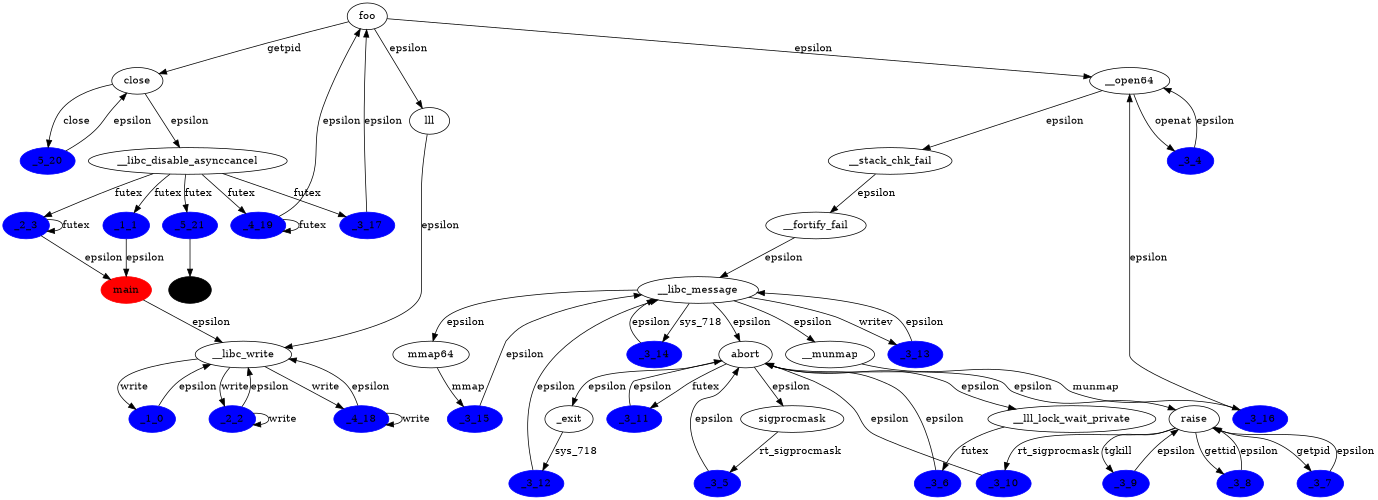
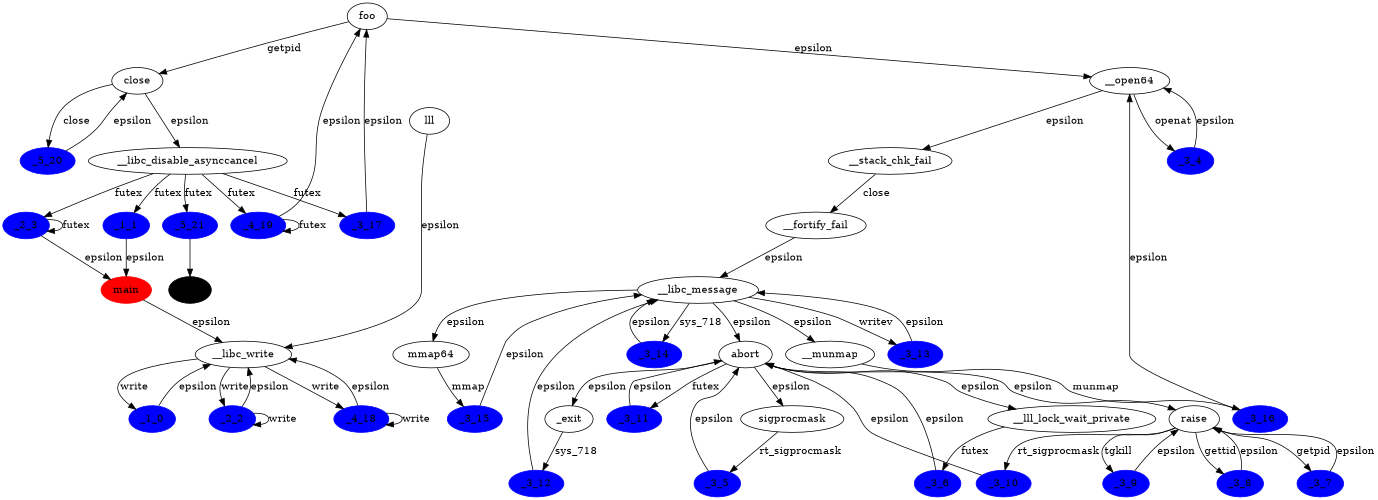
edge "foo" -> "lll": removed, label "epsilon"
edge "__stack_chk_fail" -> "__fortify_fail": label "epsilon" -> "close"
